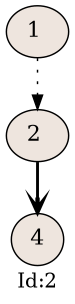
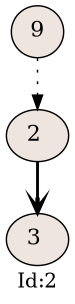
node "1": label "1" -> "9"
node "4": label "4" -> "3"
